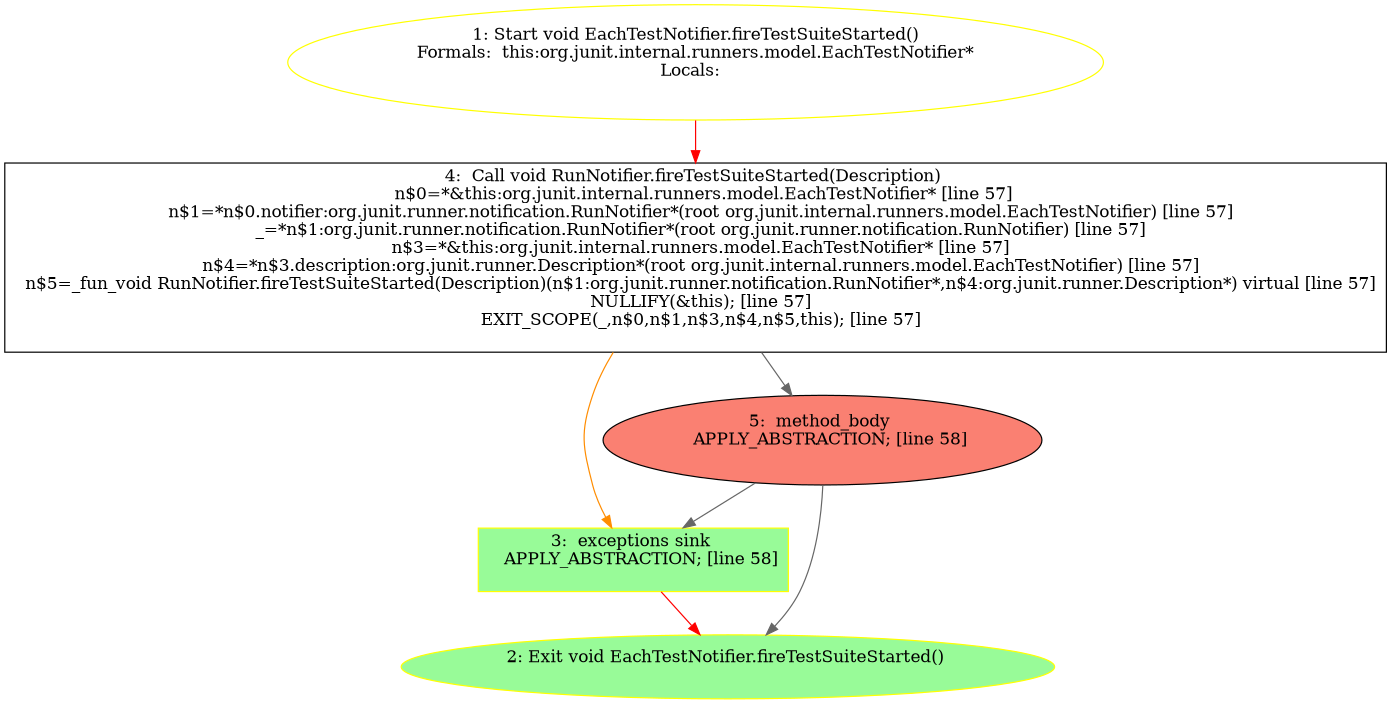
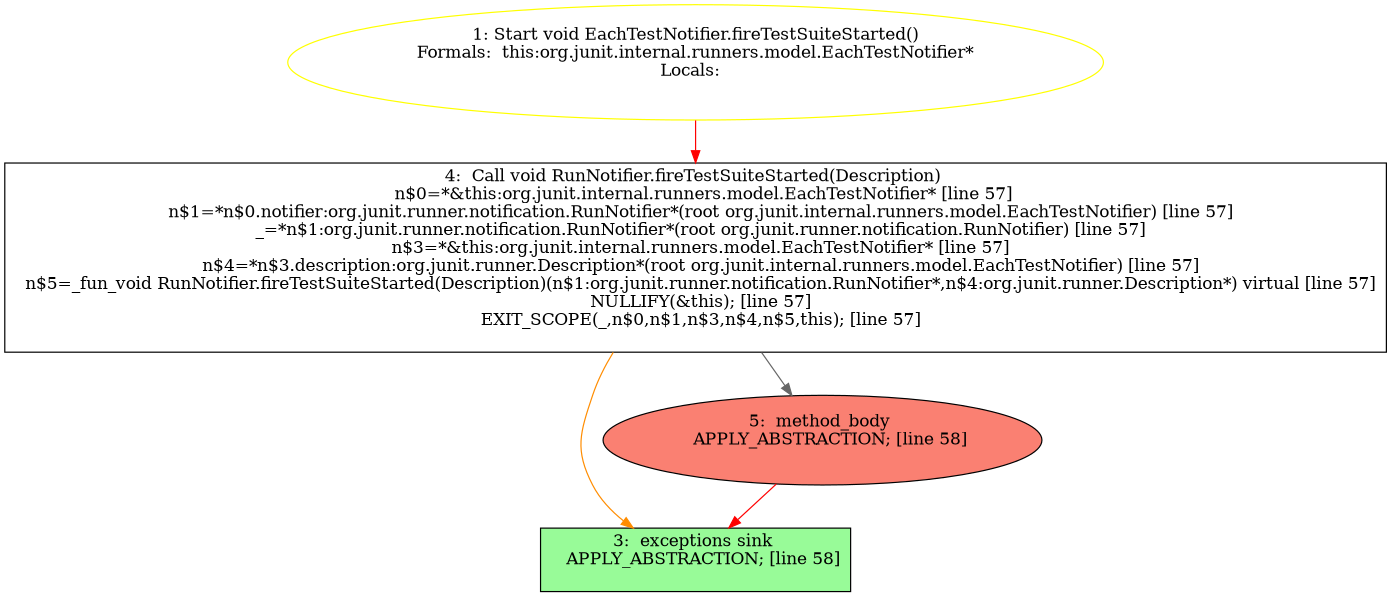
edge "5:  method_body APPLY_ABSTRACTION; [line 58]" -> "3:  exceptions sink APPLY_ABSTRACTION; [line 58]": color gray40 -> red
node "3:  exceptions sink APPLY_ABSTRACTION; [line 58]": color yellow -> black
node "2: Exit void EachTestNotifier.fireTestSuiteStarted()": removed
